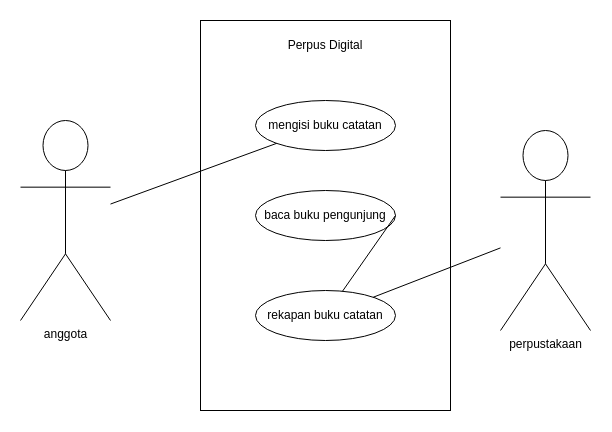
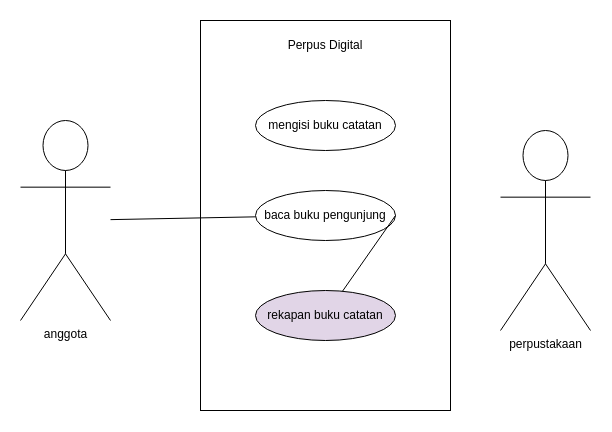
edge "mengisi buku catatan" -- "anggota": now "baca buku pengunjung" -- "anggota"
edge "perpustakaan" -- "rekapan buku catatan": removed
node "rekapan buku catatan": fillcolor #ffffff -> #e1d5e7
